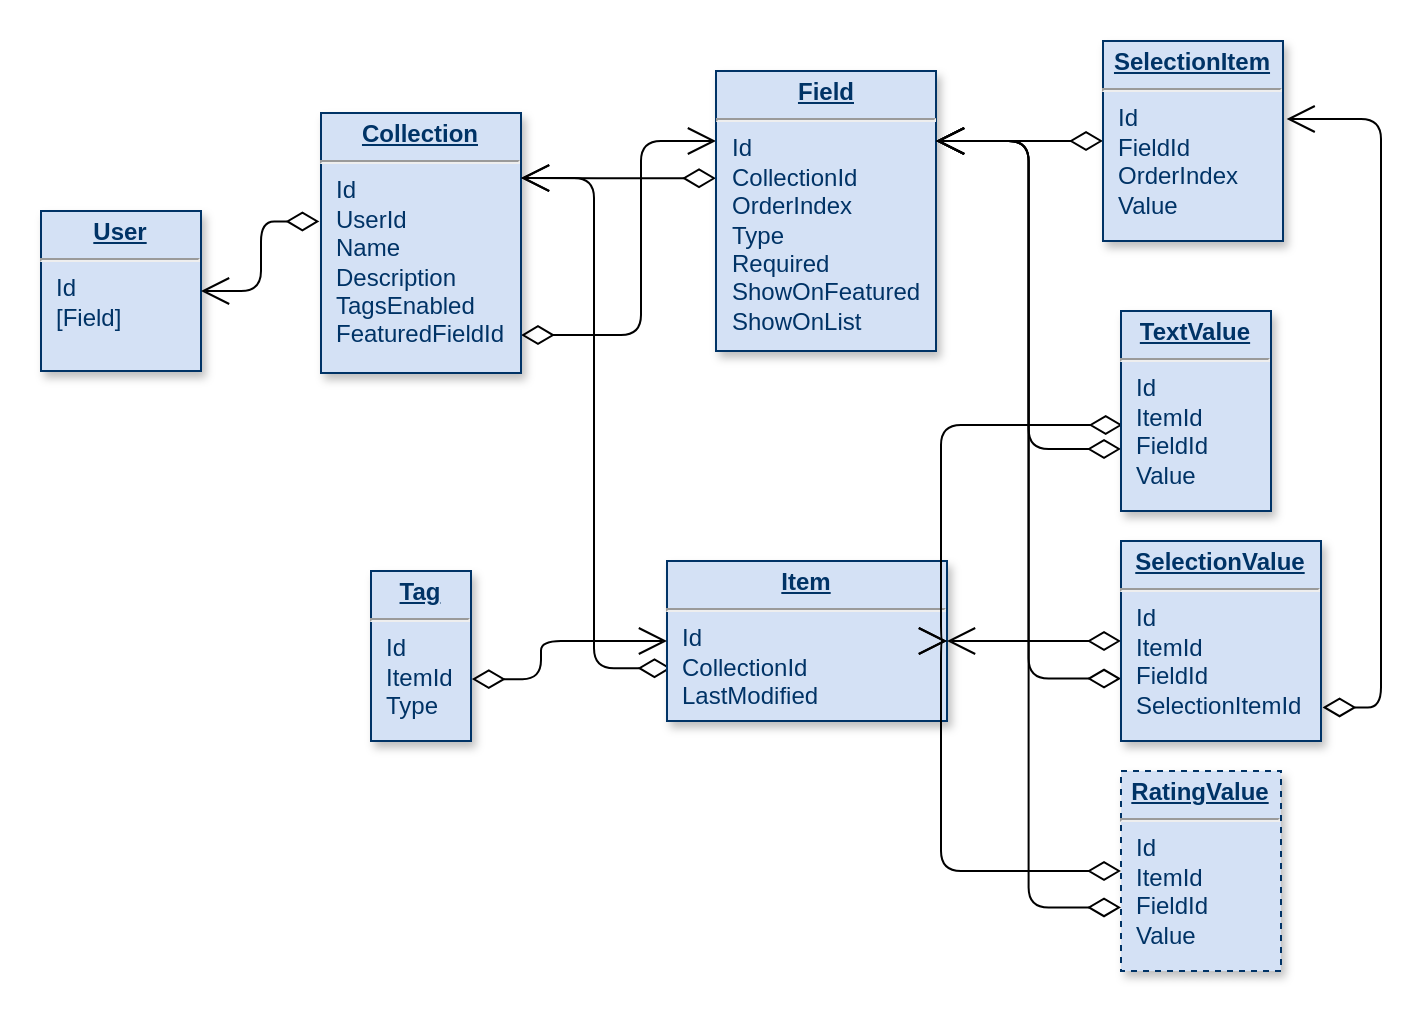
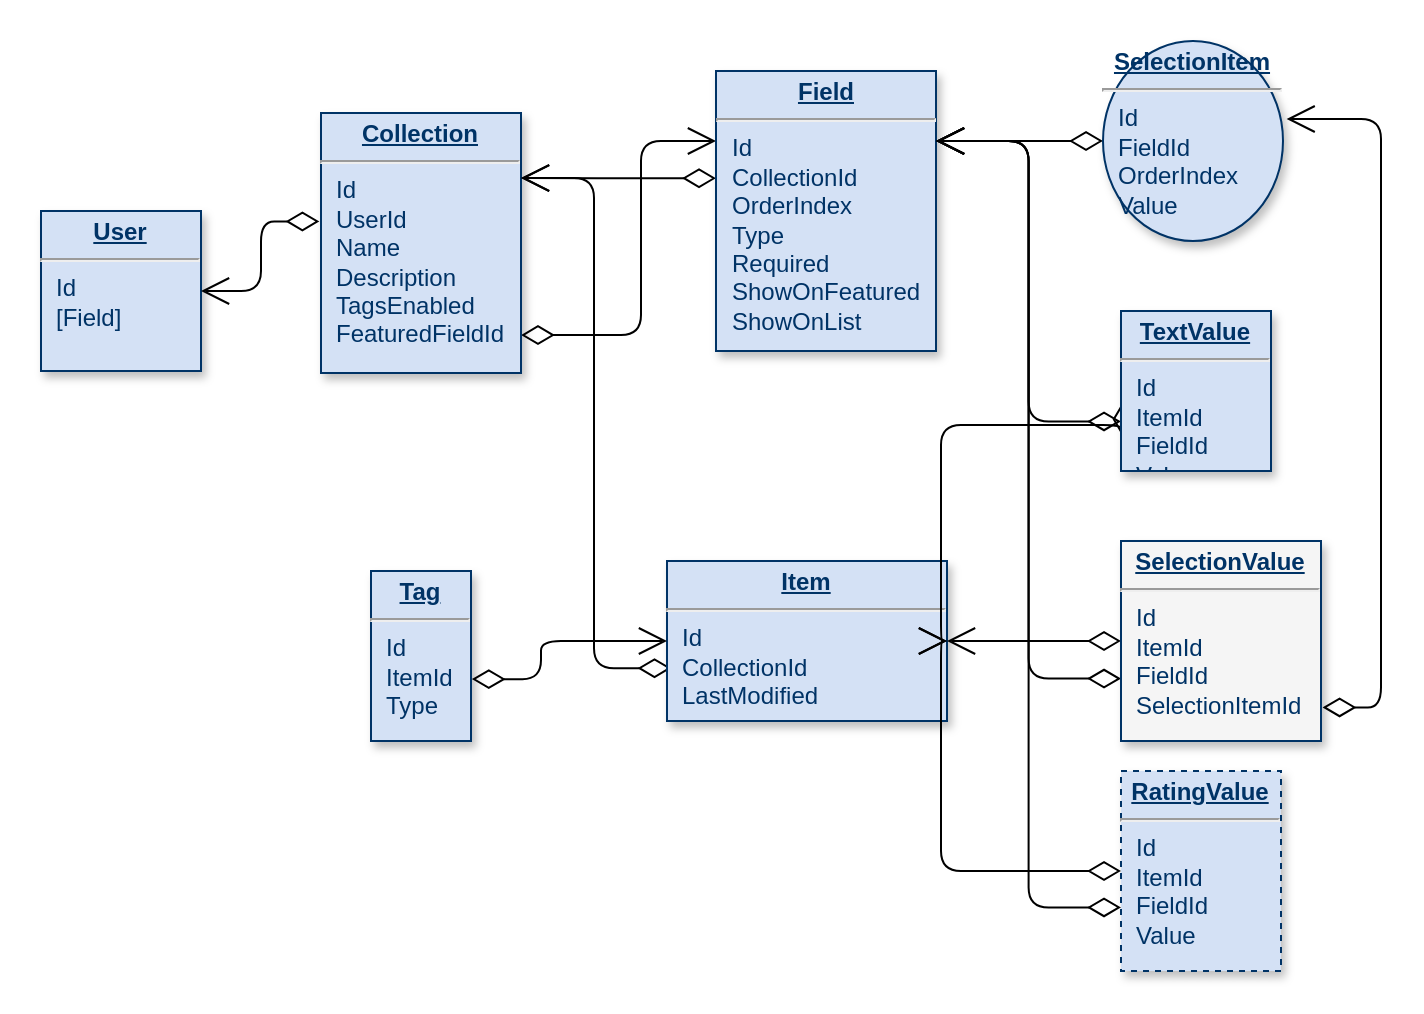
node "SelectionItem Id FieldId OrderIndex Value": shape rectangle -> ellipse
node "TextValue Id ItemId FieldId Value": size 150x200 -> 150x160
node "SelectionValue Id ItemId FieldId SelectionItemId": fillcolor #d4e1f5 -> #f5f5f5
